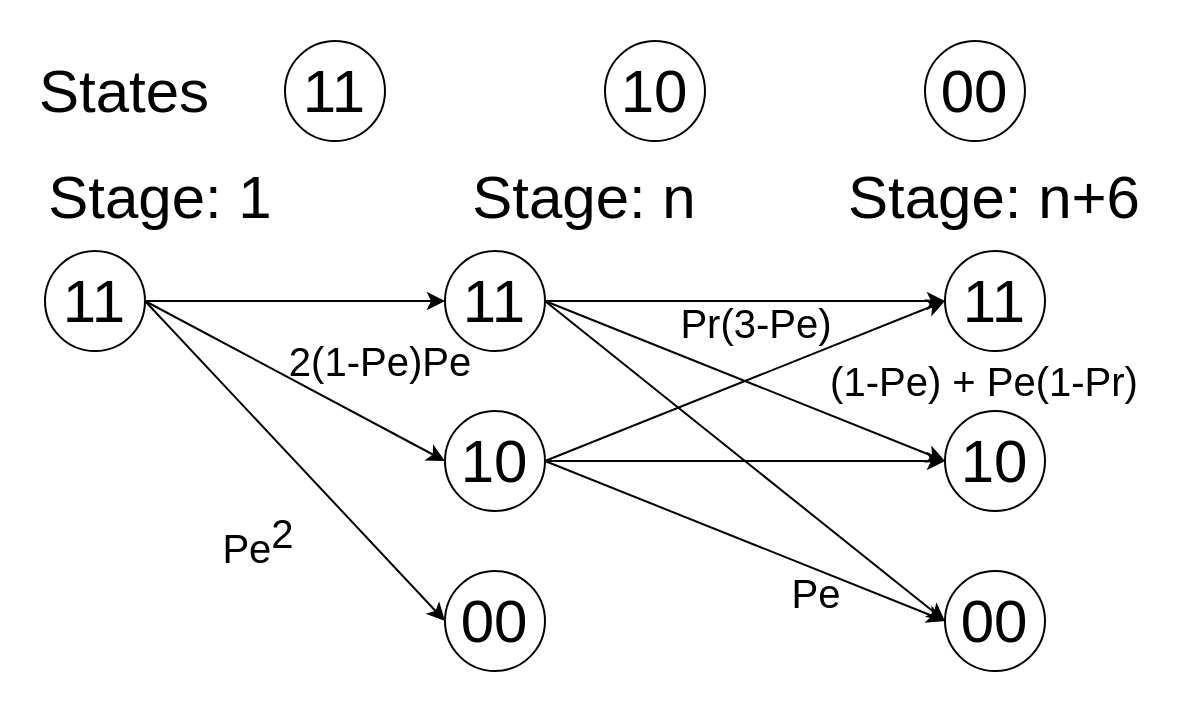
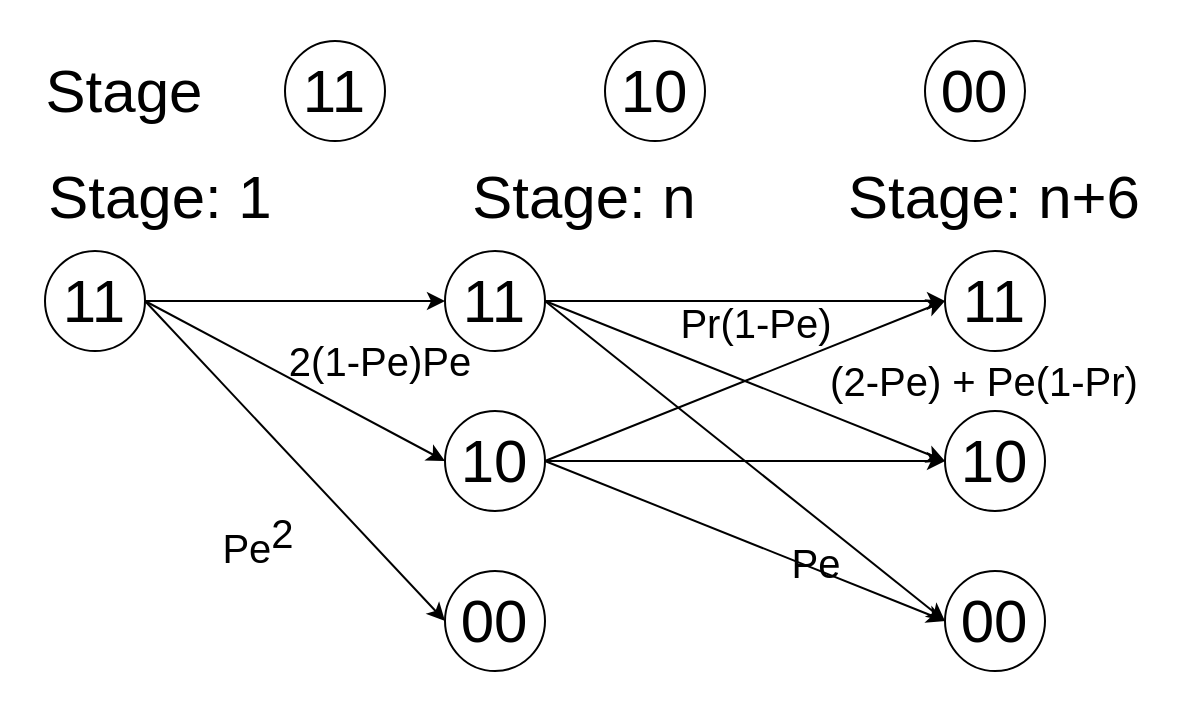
node "States": label "States" -> "Stage"
node "Pr(3-Pe)": label "Pr(3-Pe)" -> "Pr(1-Pe)"
node "(1-Pe) + Pe(1-Pr)": label "(1-Pe) + Pe(1-Pr)" -> "(2-Pe) + Pe(1-Pr)"
node "Pe": moved (817, 593) -> (817, 563)
